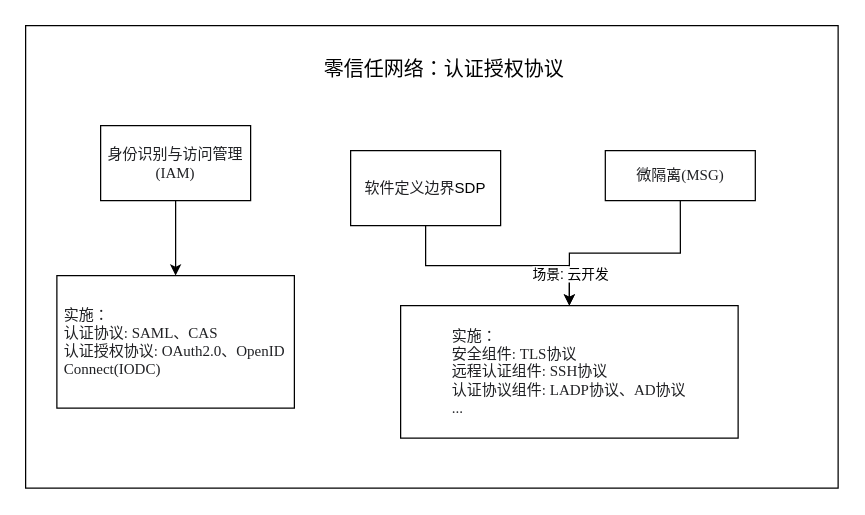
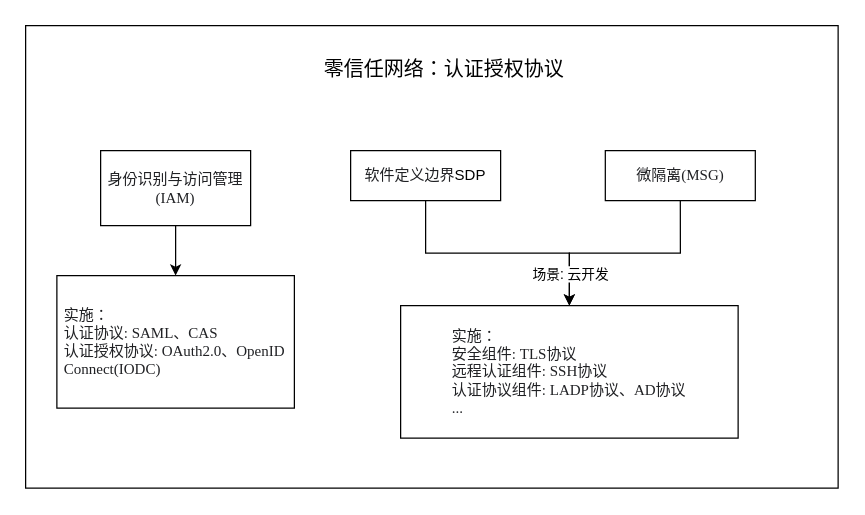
node "身份识别与访问管理(IAM)": moved (176, 163) -> (176, 188)
node "软件定义边界SDP": size 150x75 -> 150x50
